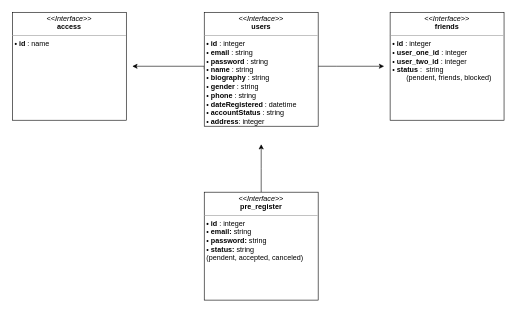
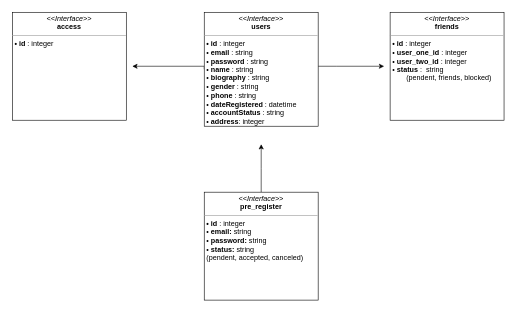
node "<<Interface>> access • id : name": label "<<Interface>> access • id : name" -> "<<Interface>> access • id : integer"
